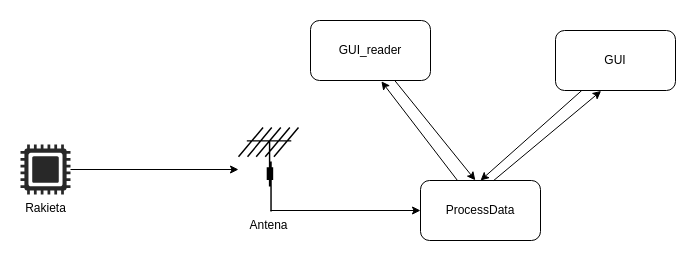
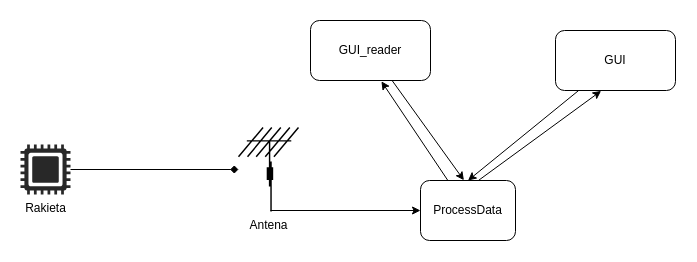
edge "Rakieta" -> "Antena": arrowhead classic -> diamond
node "ProcessData": size 120x60 -> 95x60
